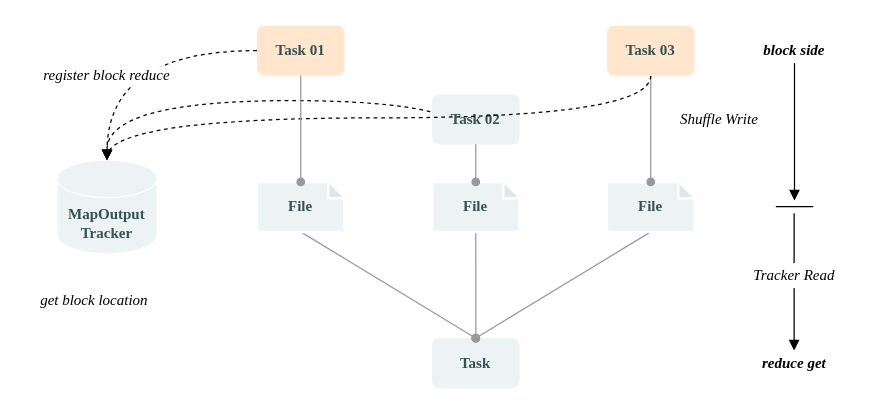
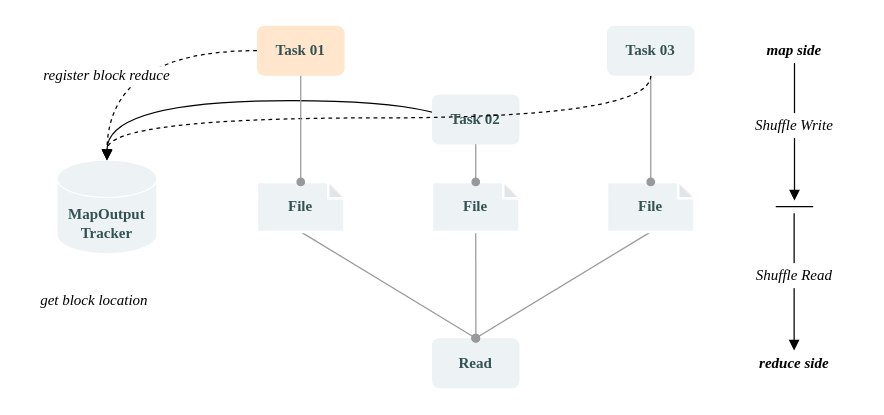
node "Task 03": fillcolor #ffe6cc -> #edf2f4
node "block side": label "block side" -> "map side"
edge "Task 02" -> "MapOutput Tracker": style dashed -> solid
node "Shuffle Write": moved (719, 119) -> (794, 126)
edge "Task 03" -> "MapOutput Tracker": arrowhead open -> block
node "Tracker Read": label "Tracker Read" -> "Shuffle Read"
node "Task": label "Task" -> "Read"
node "reduce get": label "reduce get" -> "reduce side"
